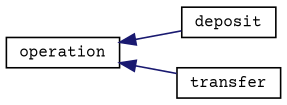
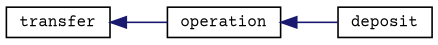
edge "transfer" -> "operation": reversed
